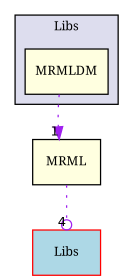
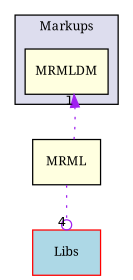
cluster "Libs": label "Libs" -> "Markups"
edge "MRMLDM" -> "MRML": reversed
